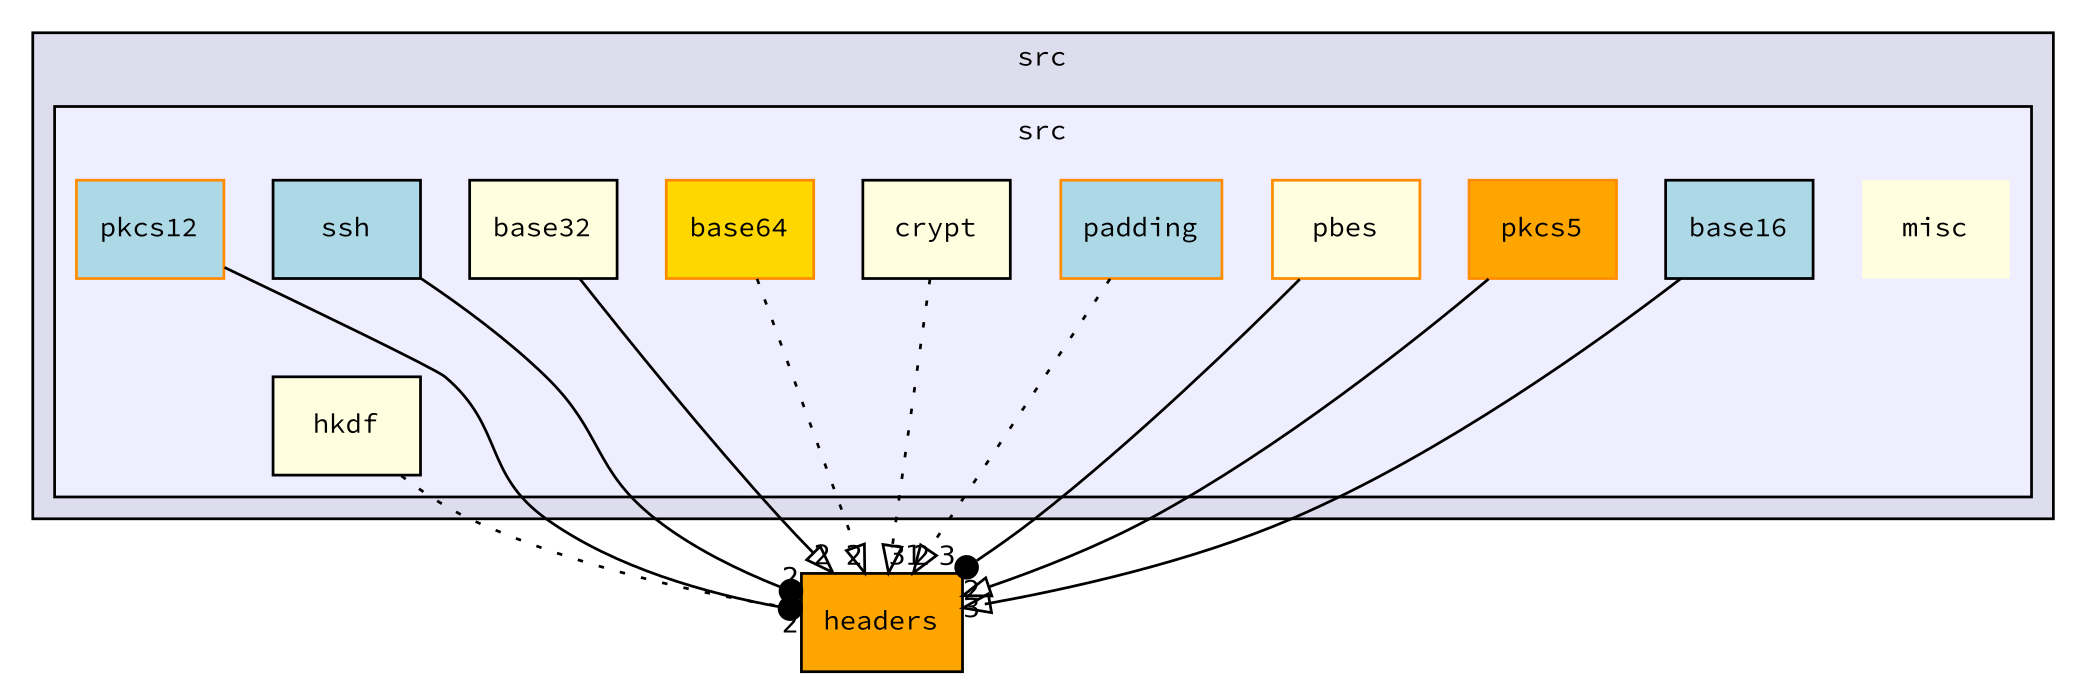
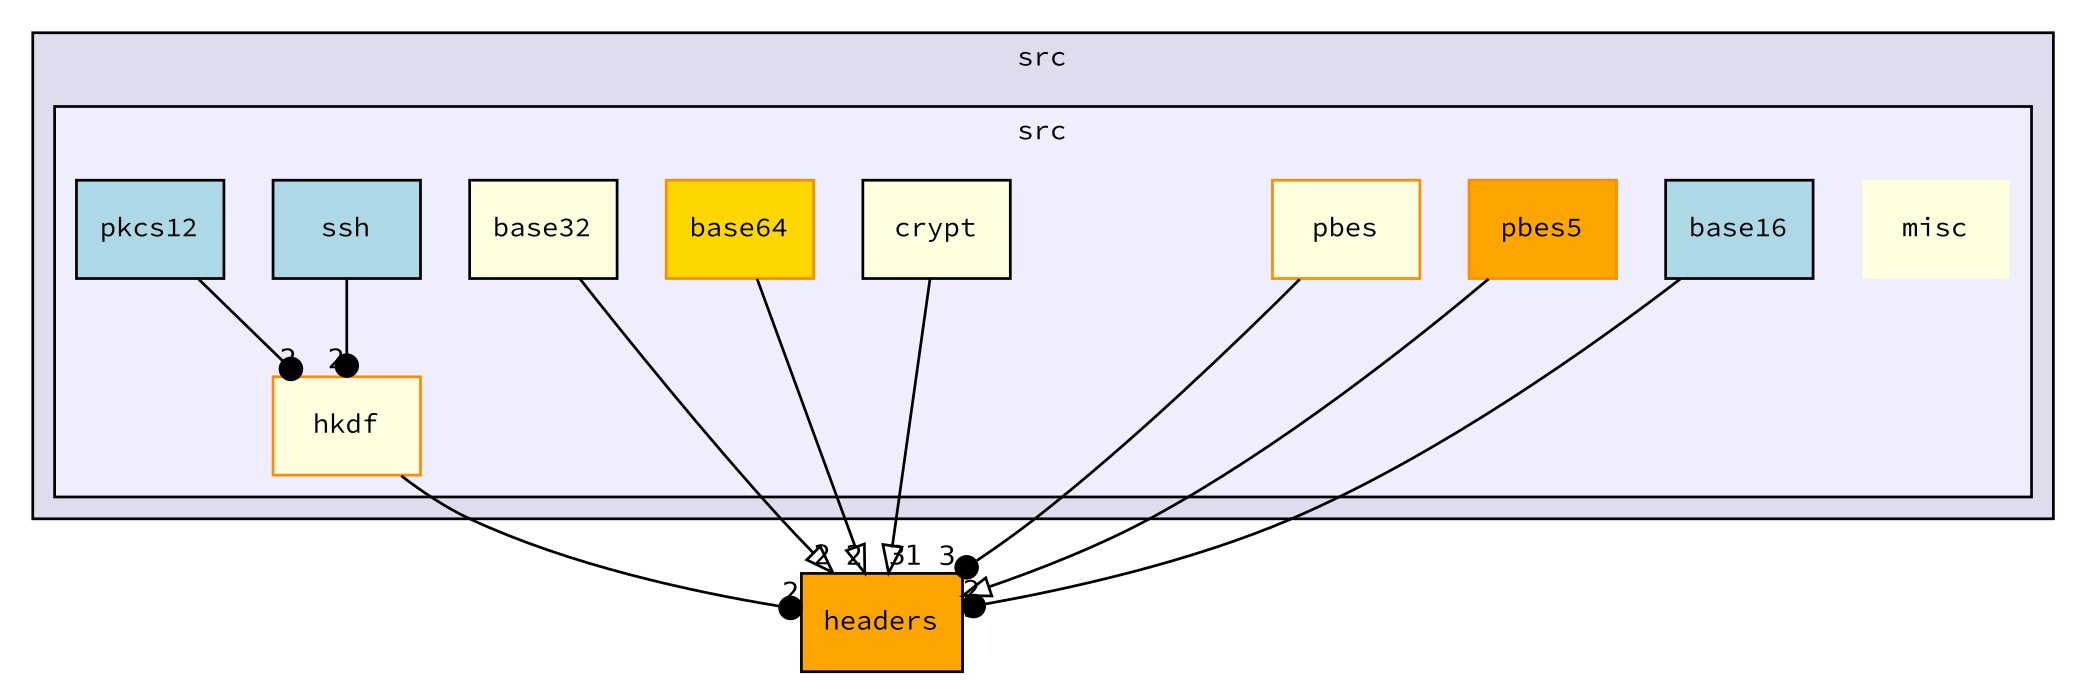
node "pkcs12": color darkorange -> black
node "padding": removed
node "pkcs5": label "pkcs5" -> "pbes5"
edge "crypt" -> "headers": style dotted -> solid
edge "base64" -> "headers": style dotted -> solid
node "hkdf": color black -> darkorange
edge "ssh" -> "headers": now "ssh" -> "hkdf"
edge "pkcs12" -> "headers": now "pkcs12" -> "hkdf"
edge "base16" -> "headers": arrowhead onormal -> dot
edge "hkdf" -> "headers": style dotted -> solid
